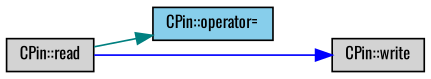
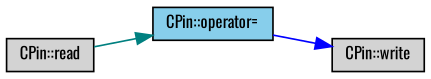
edge "CPin::read" -> "CPin::write": now "CPin::operator=" -> "CPin::write"
